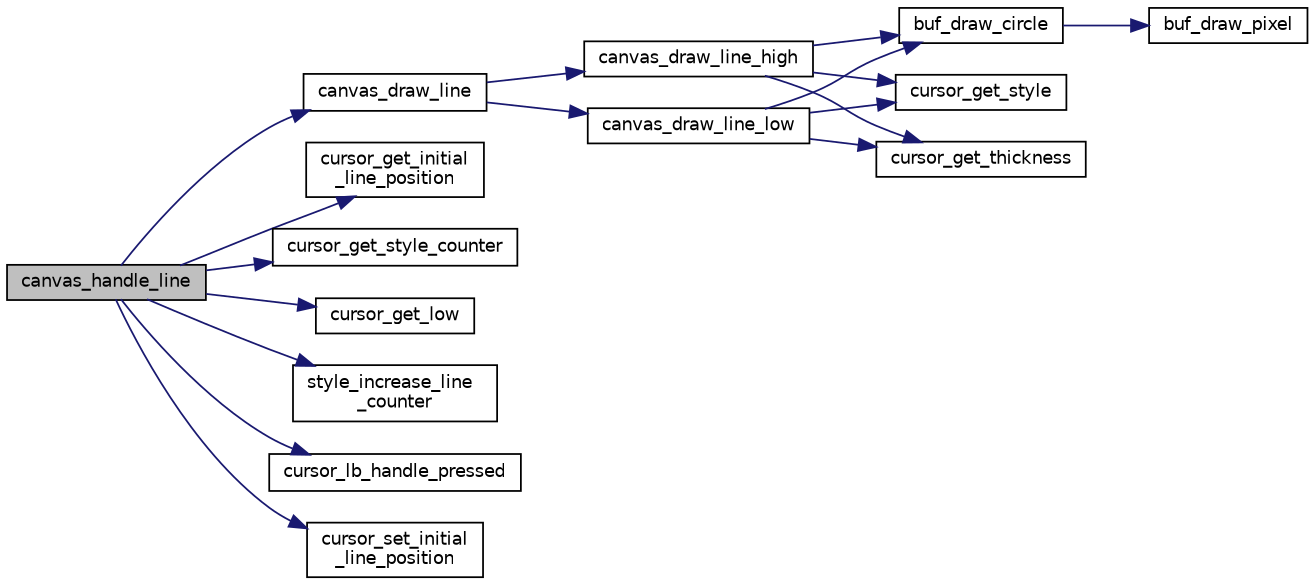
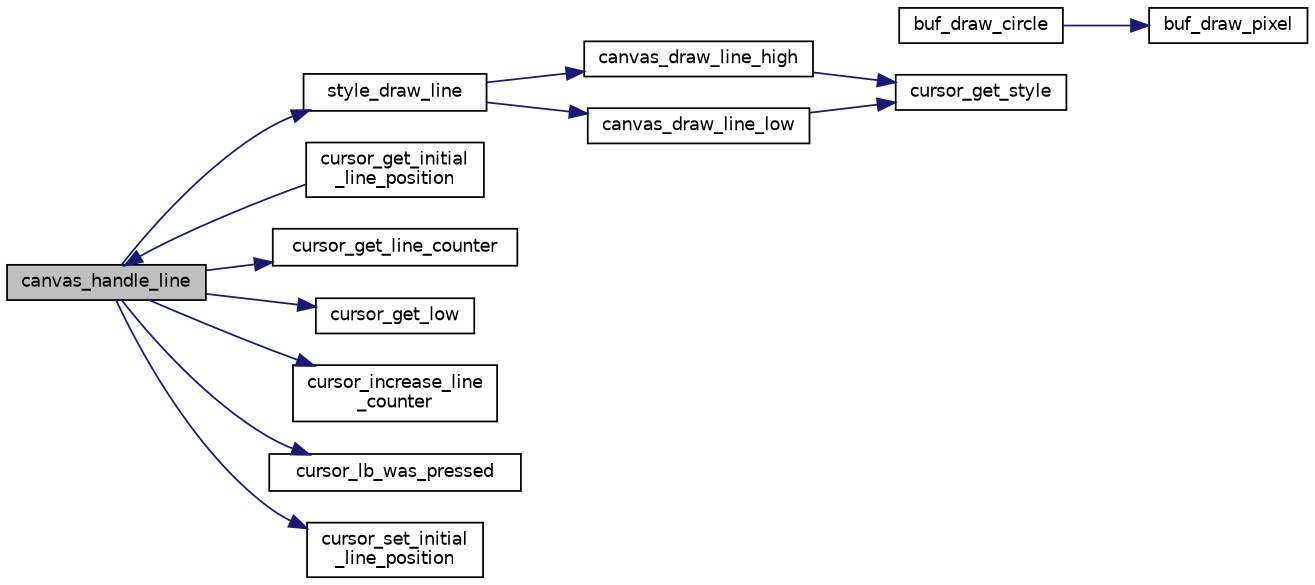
edge "canvas_draw_line_high" -> "buf_draw_circle": removed
edge "canvas_draw_line_low" -> "buf_draw_circle": removed
node "canvas_draw_line": label "canvas_draw_line" -> "style_draw_line"
node "cursor_get_thickness": removed
edge "canvas_handle_line" -> "cursor_get_initial _line_position": reversed
node "cursor_get_style_counter": label "cursor_get_style_counter" -> "cursor_get_line_counter"
node "style_increase_line _counter": label "style_increase_line _counter" -> "cursor_increase_line _counter"
node "cursor_lb_handle_pressed": label "cursor_lb_handle_pressed" -> "cursor_lb_was_pressed"
